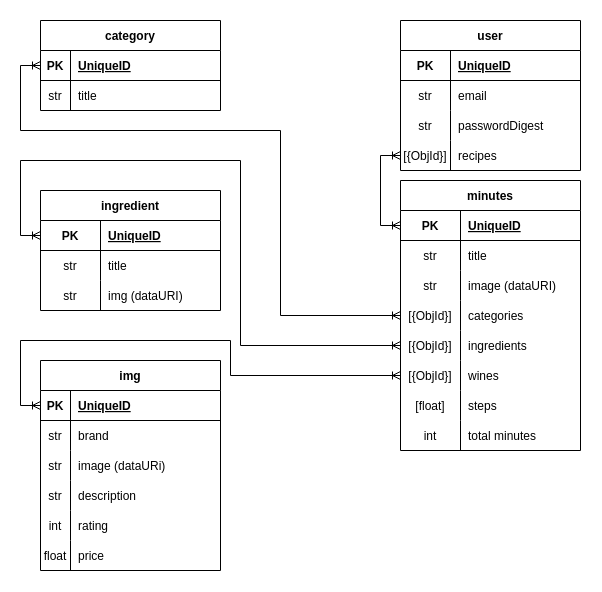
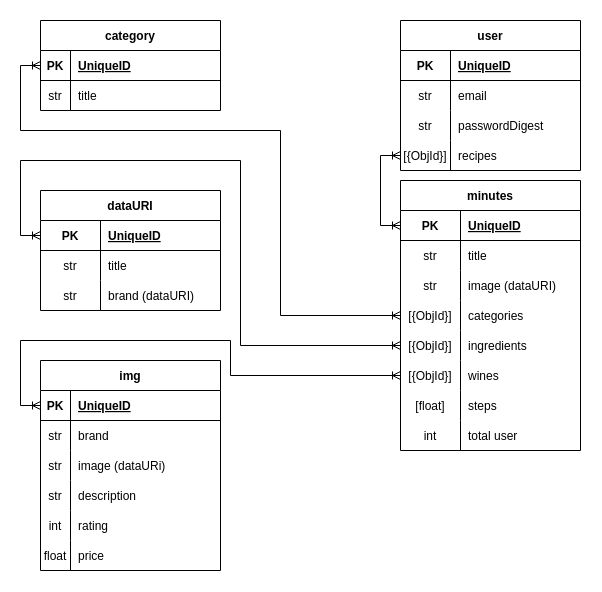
node "ingredient": label "ingredient" -> "dataURI"
node "img (dataURI)": label "img (dataURI)" -> "brand (dataURI)"
node "total minutes": label "total minutes" -> "total user"
